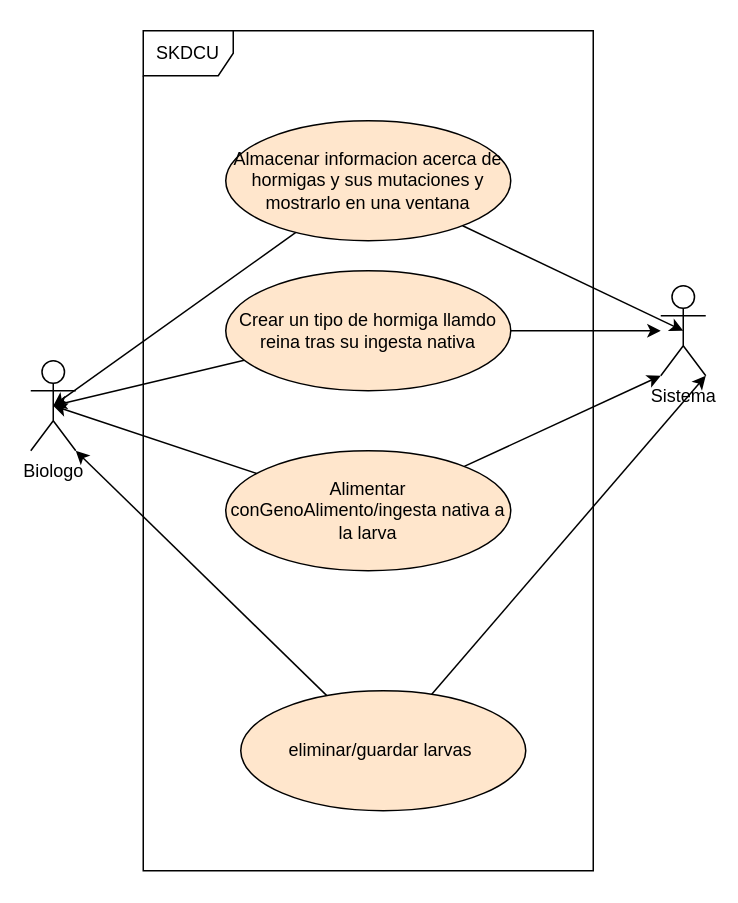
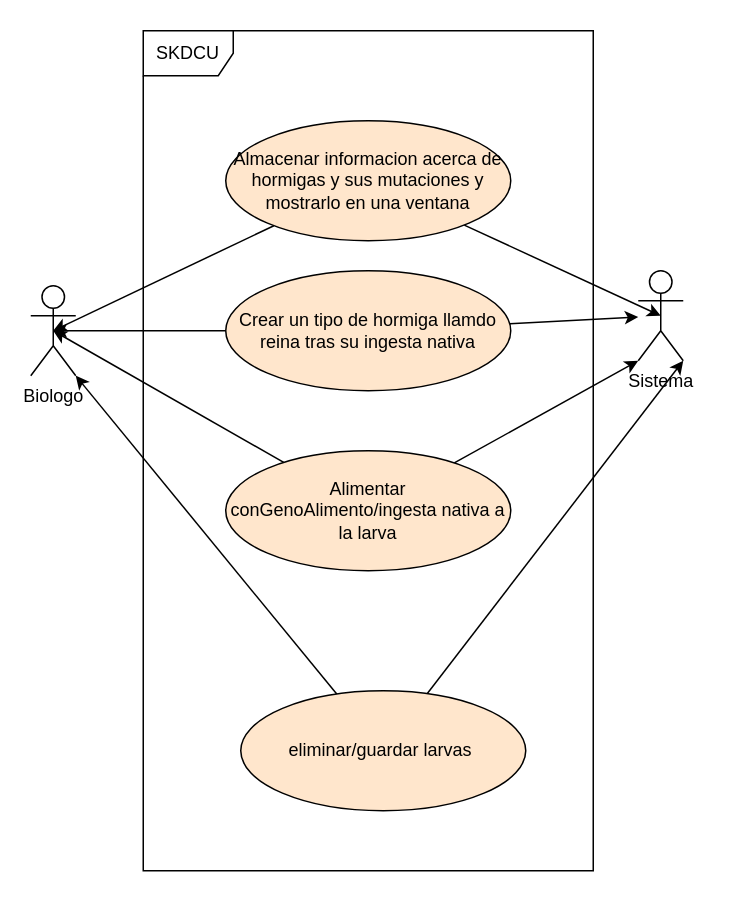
node "Sistema": moved (683, 331) -> (661, 316)
node "Biologo": moved (53, 406) -> (53, 331)
